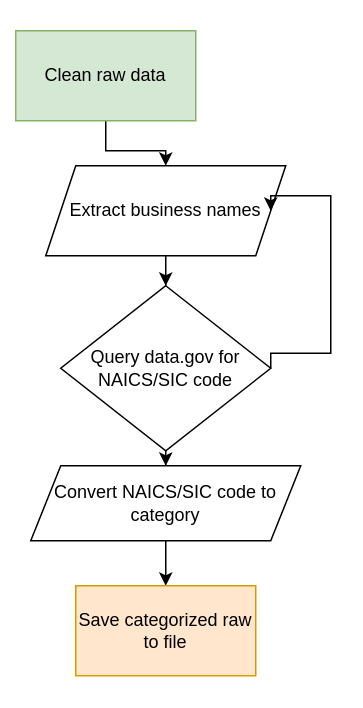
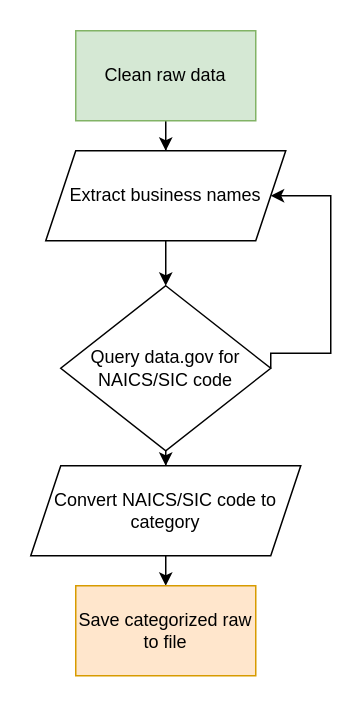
node "Clean raw data": moved (106, 76) -> (166, 76)
node "Extract business names": moved (166, 211) -> (166, 196)
node "Convert NAICS/SIC code to category": size 270x75 -> 270x90
